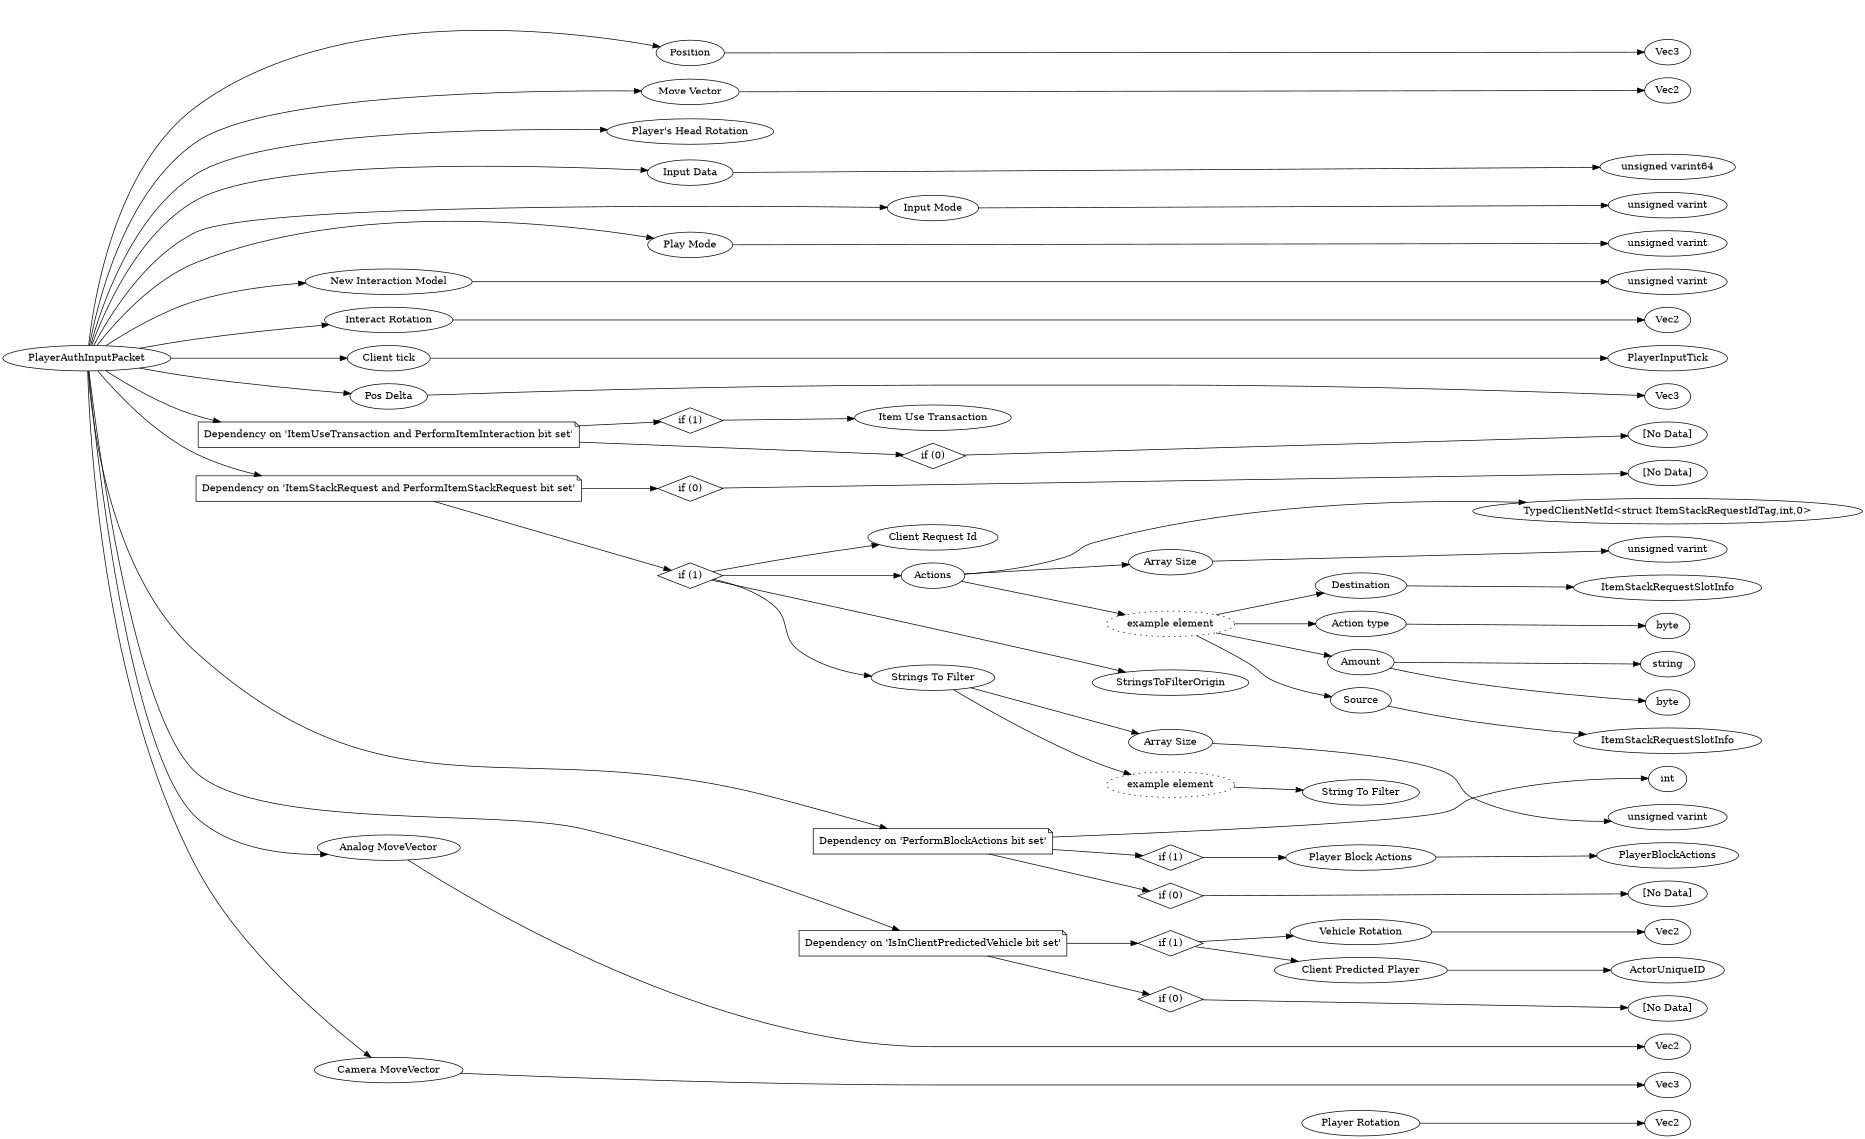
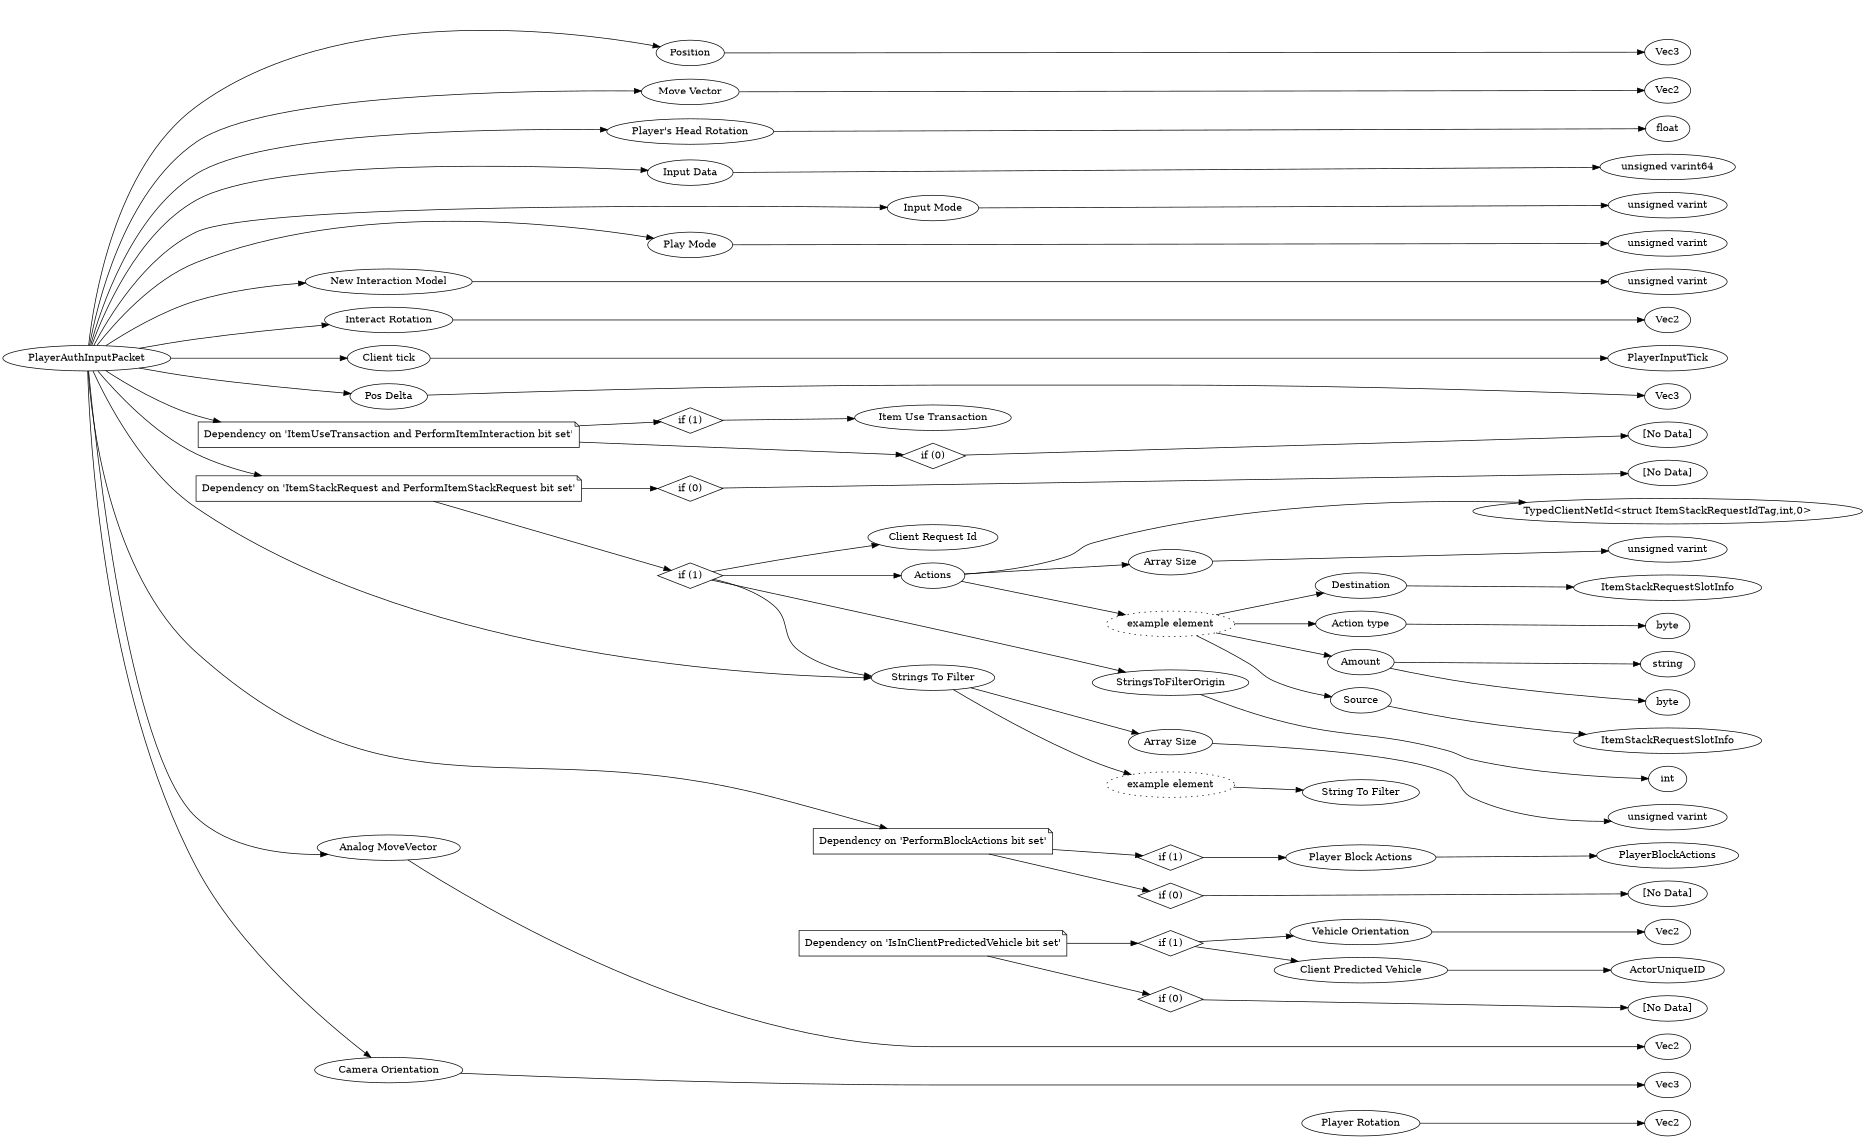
node "float": added
edge "PlayerAuthInputPacket" -> "Dependency on 'IsInClientPredictedVehicle bit set'": now "PlayerAuthInputPacket" -> "Strings To Filter"
edge "Dependency on 'PerformBlockActions bit set'" -> "int": now "StringsToFilterOrigin" -> "int"
node "Vehicle Rotation": label "Vehicle Rotation" -> "Vehicle Orientation"
node "Client Predicted Player": label "Client Predicted Player" -> "Client Predicted Vehicle"
node "Camera MoveVector": label "Camera MoveVector" -> "Camera Orientation"
